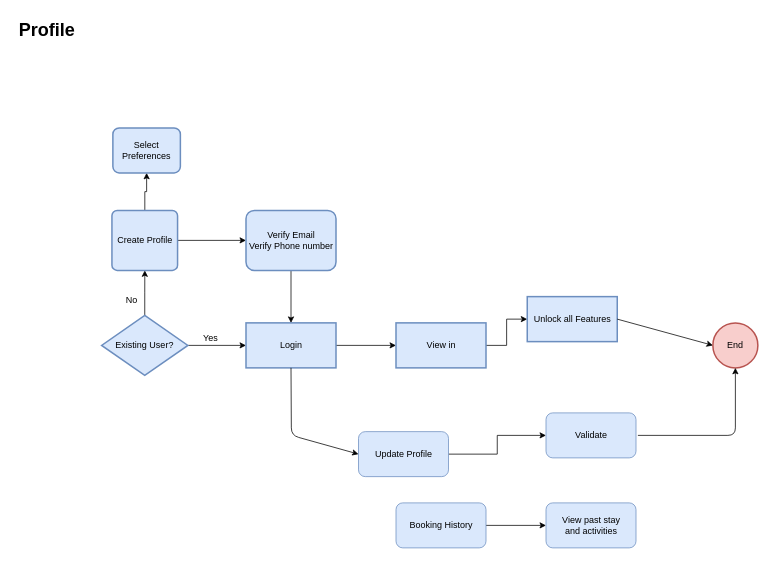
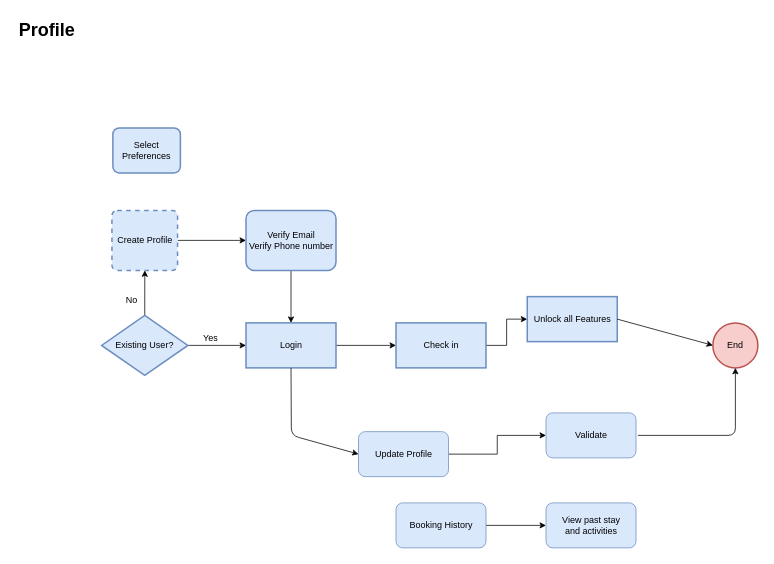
edge "Create Profile" -> "Select Preferences": removed
node "Create Profile": style solid -> dashed
node "View in": label "View in" -> "Check in"
